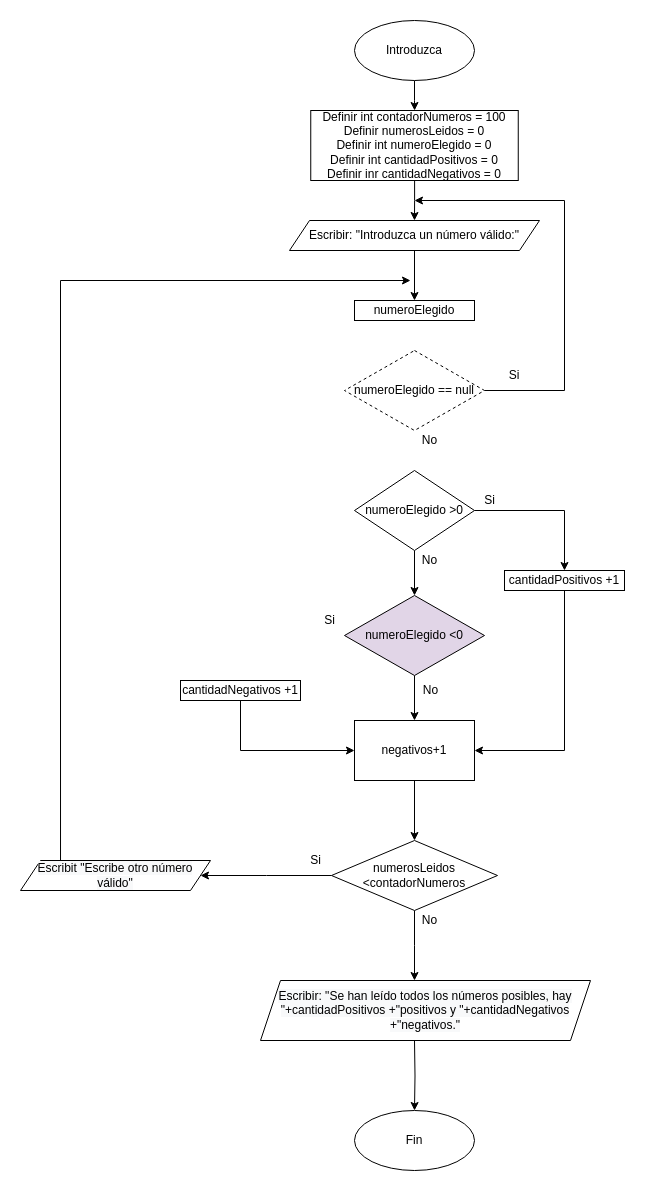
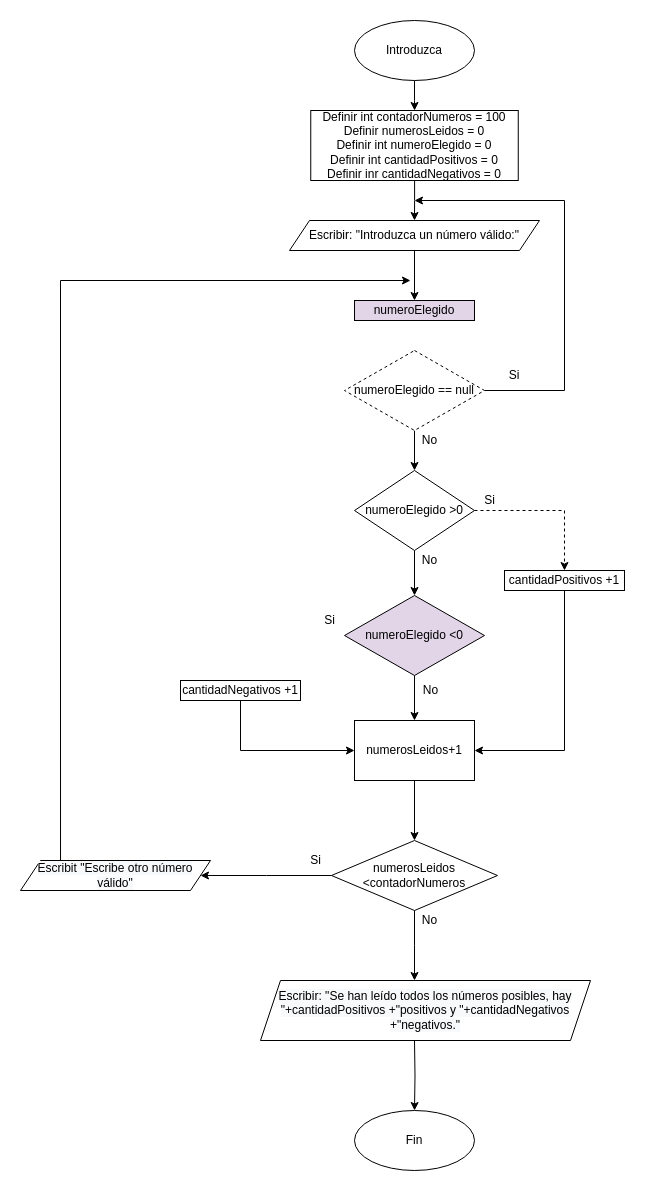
node "numeroElegido": fillcolor #ffffff -> #e1d5e7
edge "numeroElegido == null" -> "numeroElegido >0": added
edge "numeroElegido >0" -> "cantidadPositivos +1": style solid -> dashed
node "negativos+1": label "negativos+1" -> "numerosLeidos+1"
